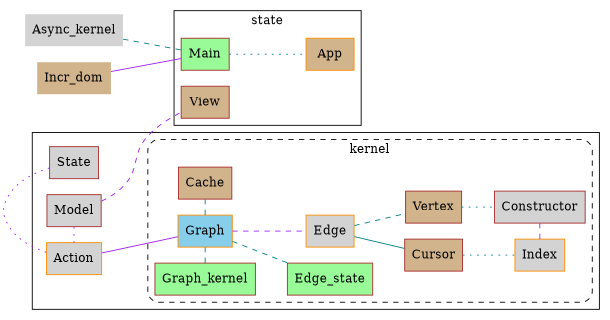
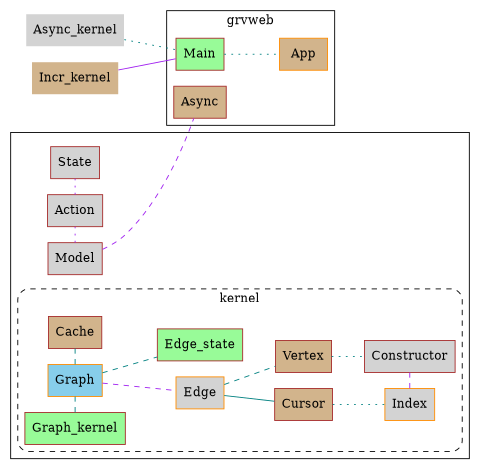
cluster "state": label "state" -> "grvweb"
edge "Async_kernel" -- "Main": style dashed -> dotted
node "Incr_dom": label "Incr_dom" -> "Incr_kernel"
node "View": label "View" -> "Async"
edge "Graph" -- "Action": removed
node "Action": color darkorange -> brown
